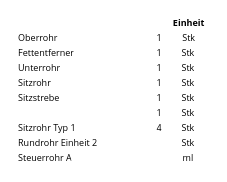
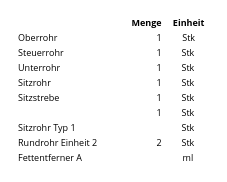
node "Menge": added
node "Fettentferner": label "Fettentferner" -> "Steuerrohr"
node "4": removed
node "2": added
node "Steuerrohr A": label "Steuerrohr A" -> "Fettentferner A"
